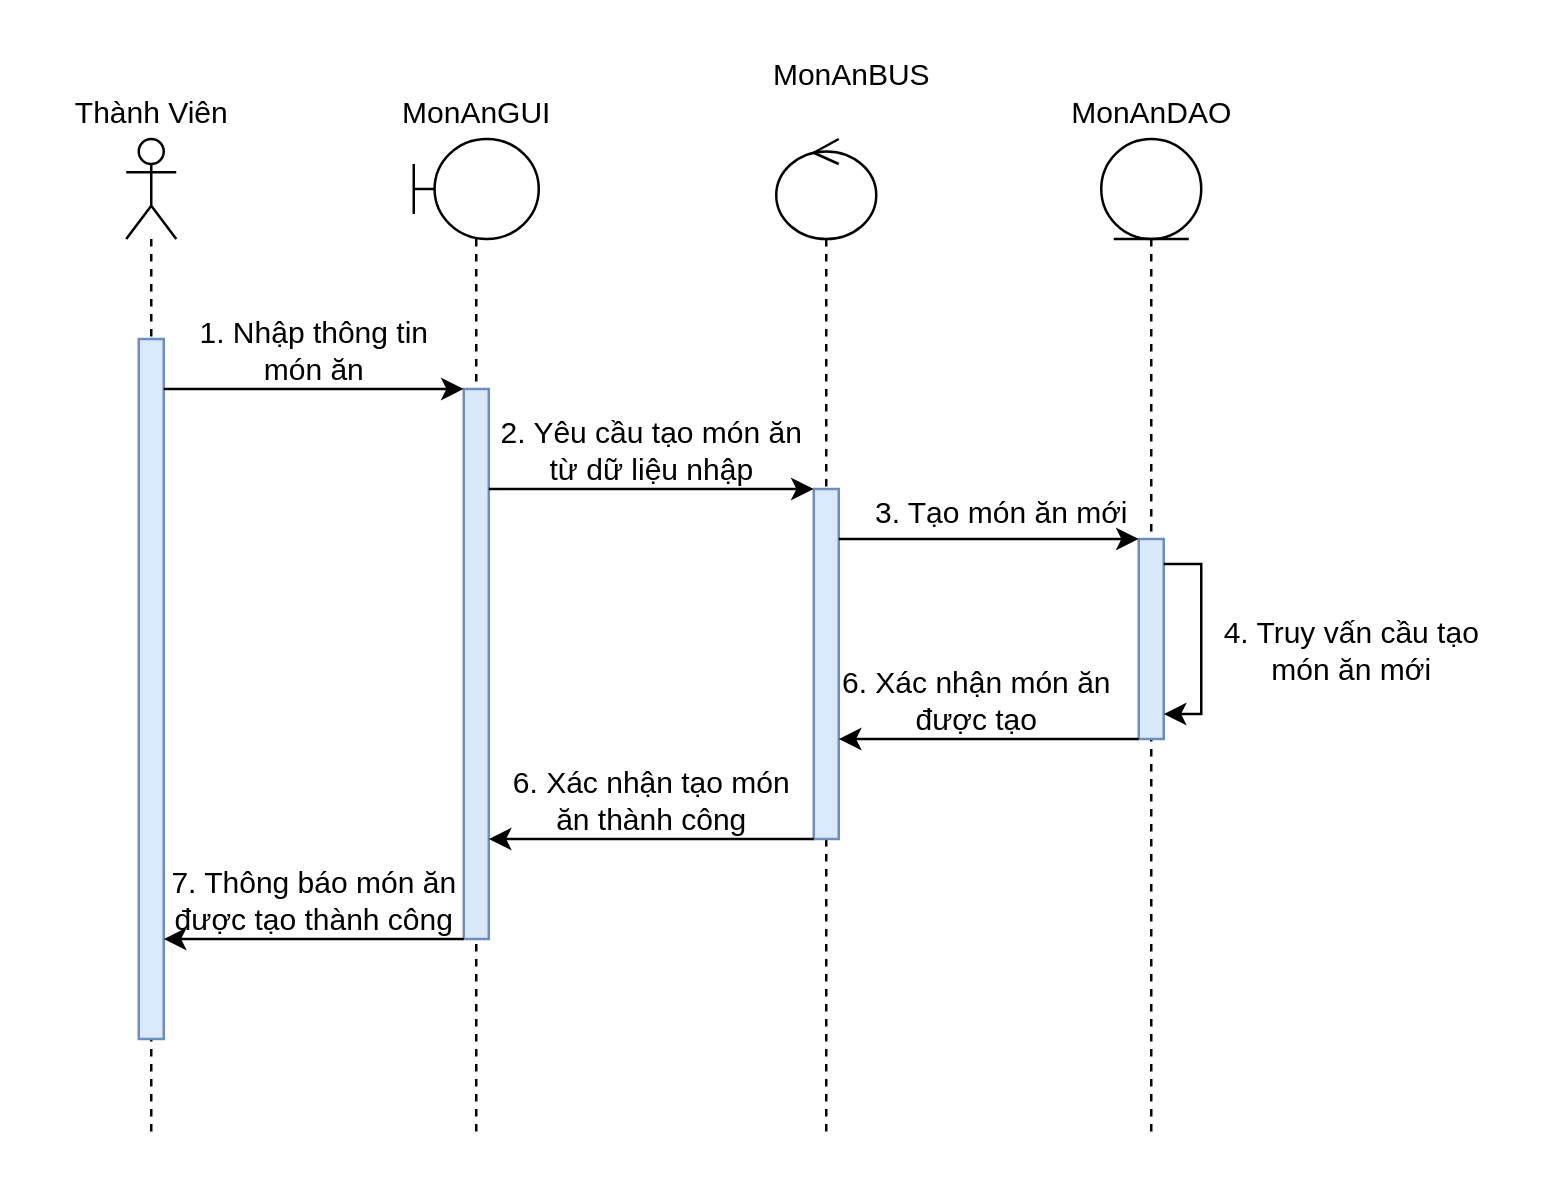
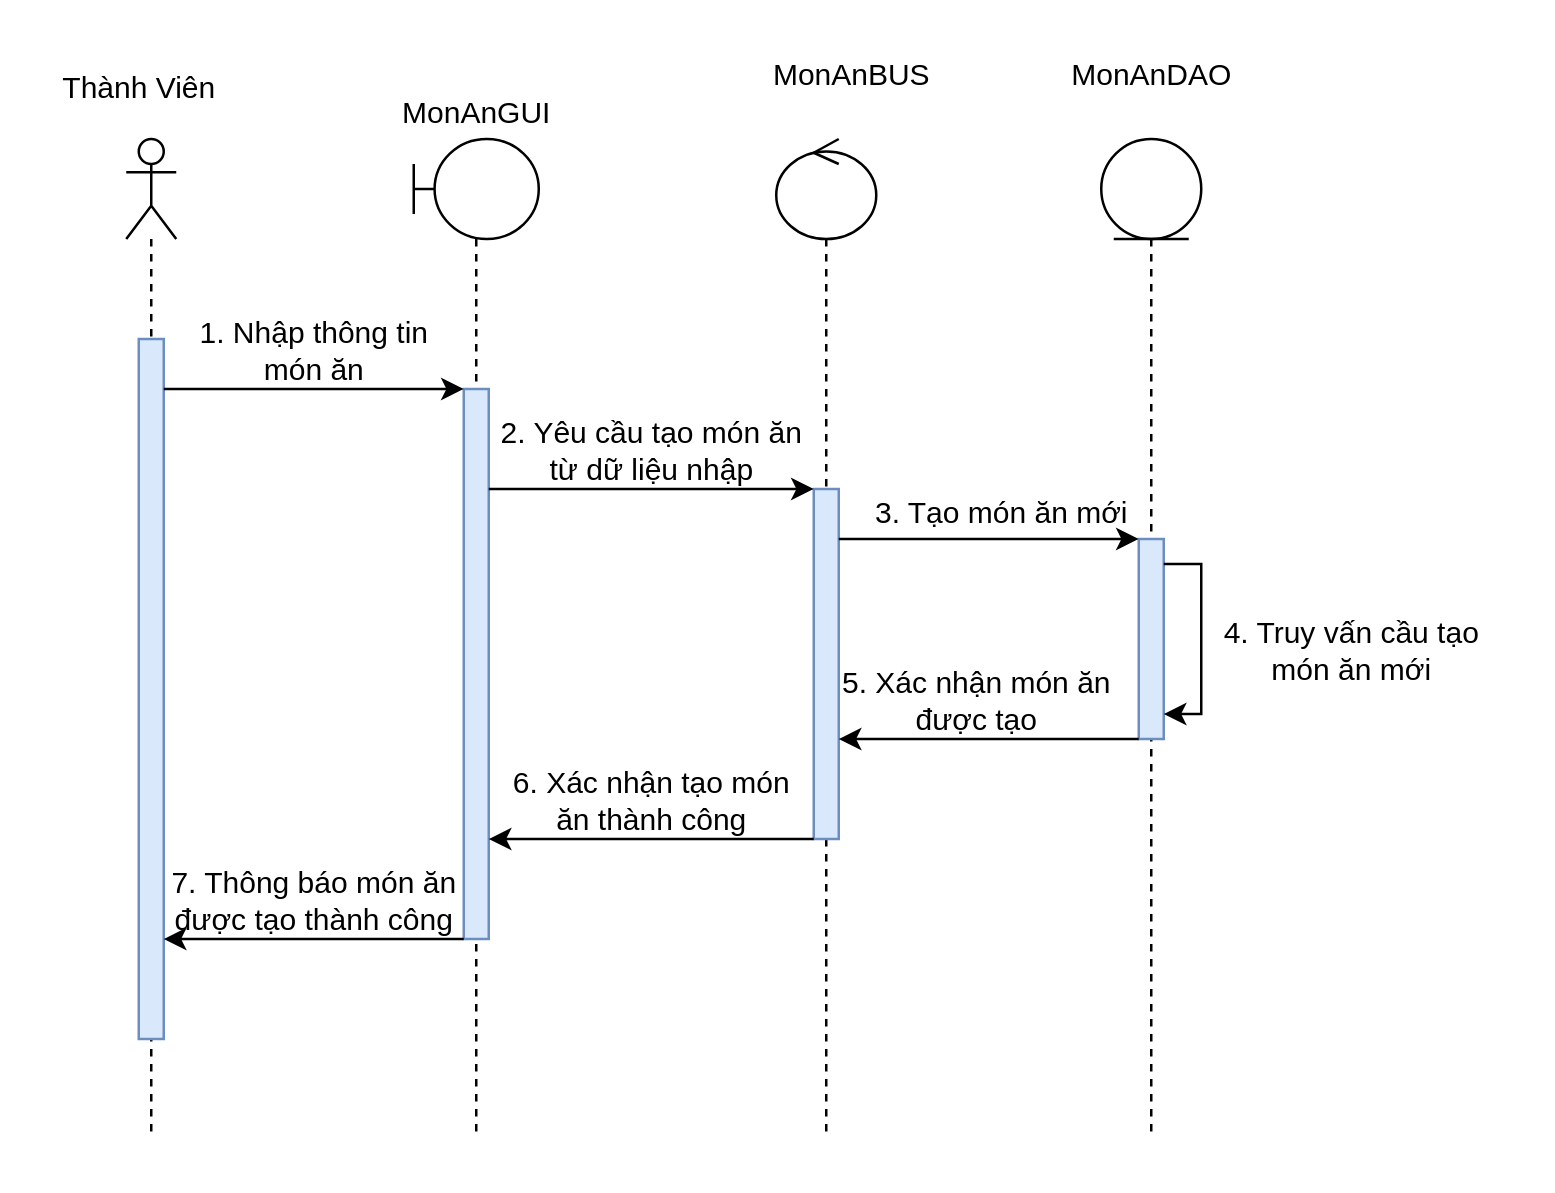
node "Thành Viên": moved (151, 114) -> (139, 89)
node "MonAnDAO": moved (1151, 114) -> (1151, 76)
node "6. Xác nhận món ăn được tạo": label "6. Xác nhận món ăn được tạo" -> "5. Xác nhận món ăn được tạo"
